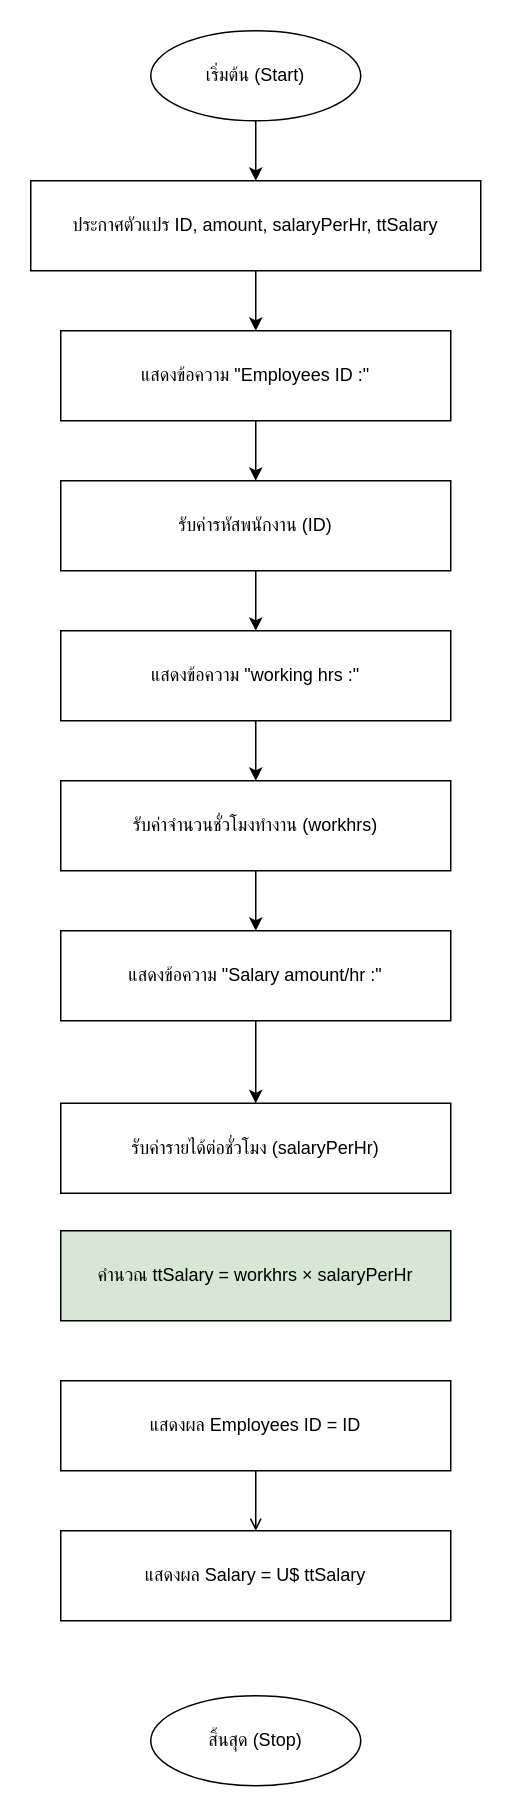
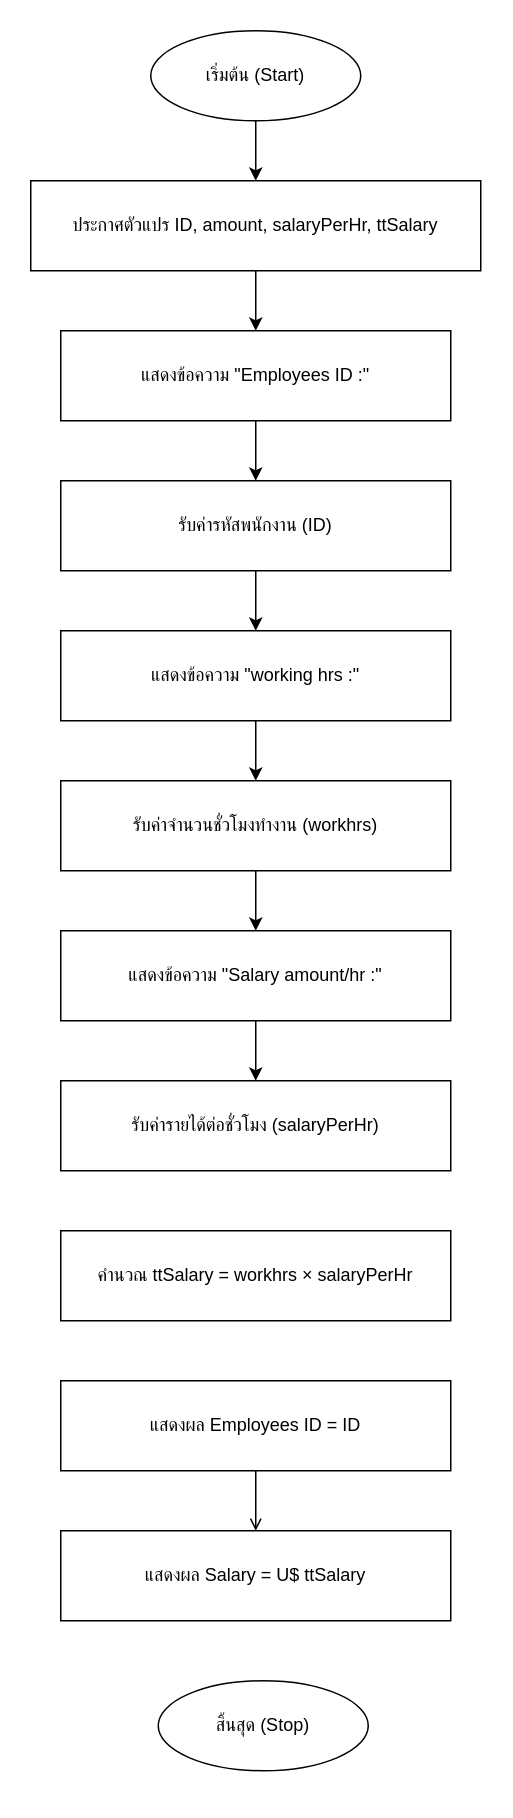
node "รับค่ารายได้ต่อชั่วโมง (salaryPerHr)": moved (256, 1148) -> (256, 1126)
node "คำนวณ ttSalary = workhrs × salaryPerHr": fillcolor #d5e8d4 -> #ffffff
node "สิ้นสุด (Stop)": moved (256, 1741) -> (263, 1726)
